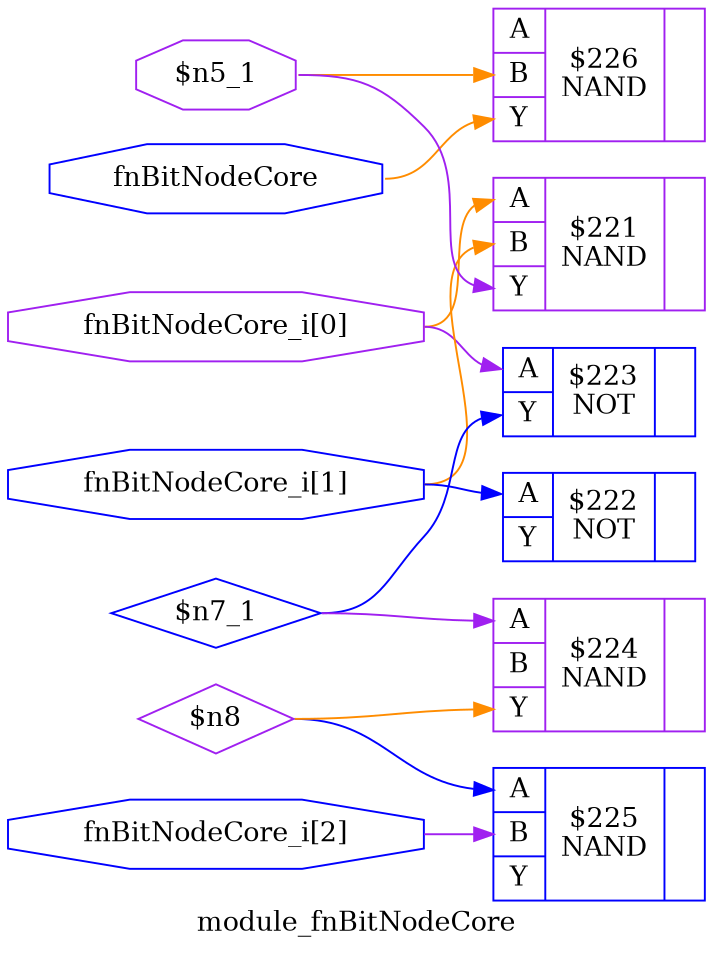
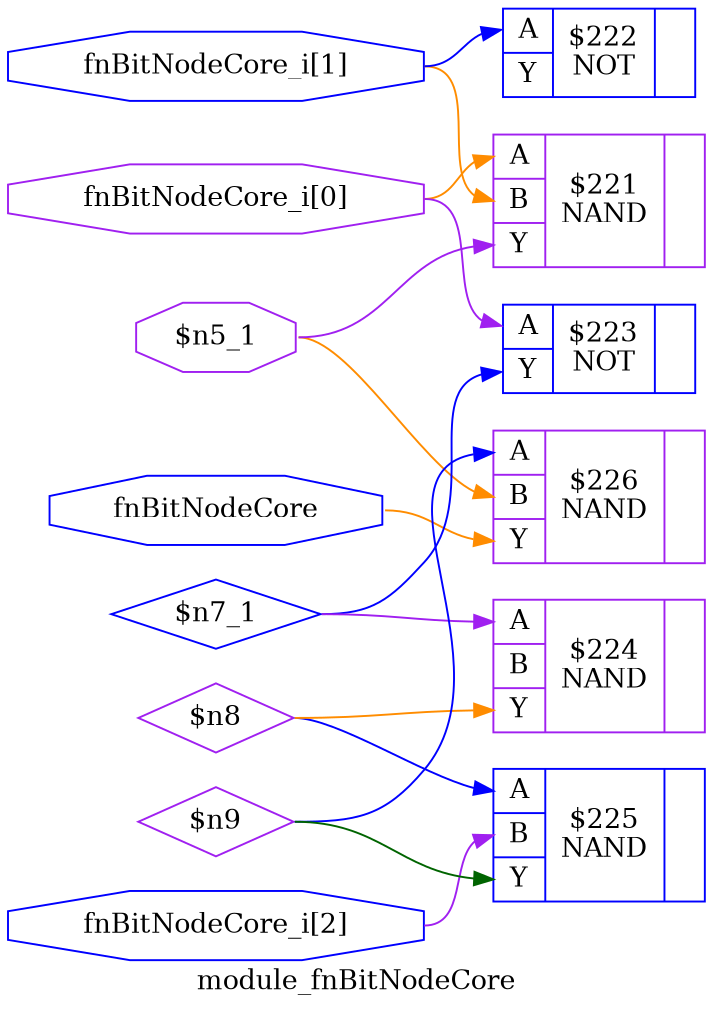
node "$n9": added
